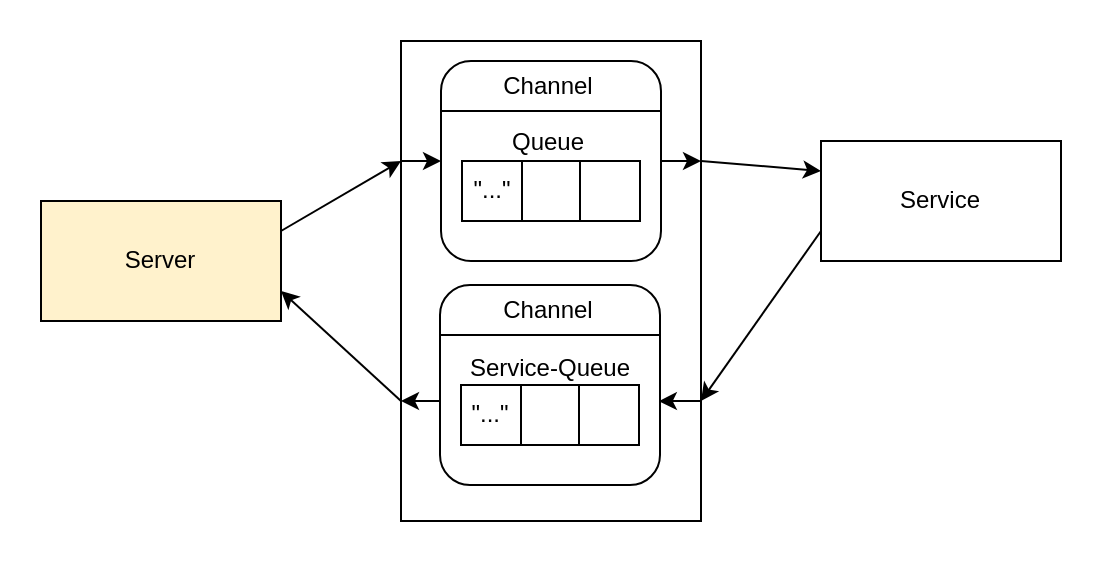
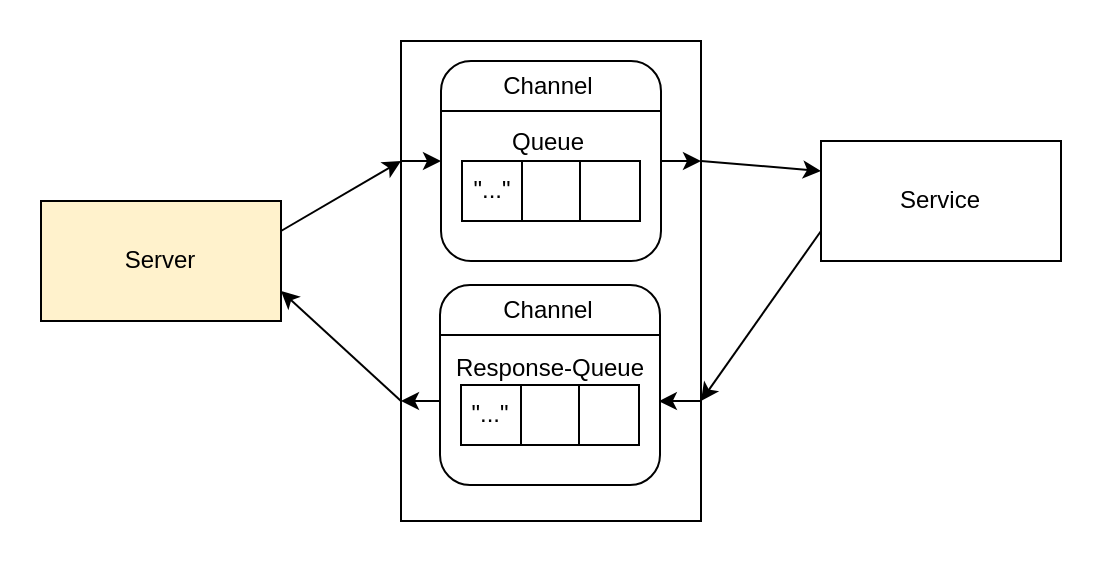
node "Service-Queue": label "Service-Queue" -> "Response-Queue"
